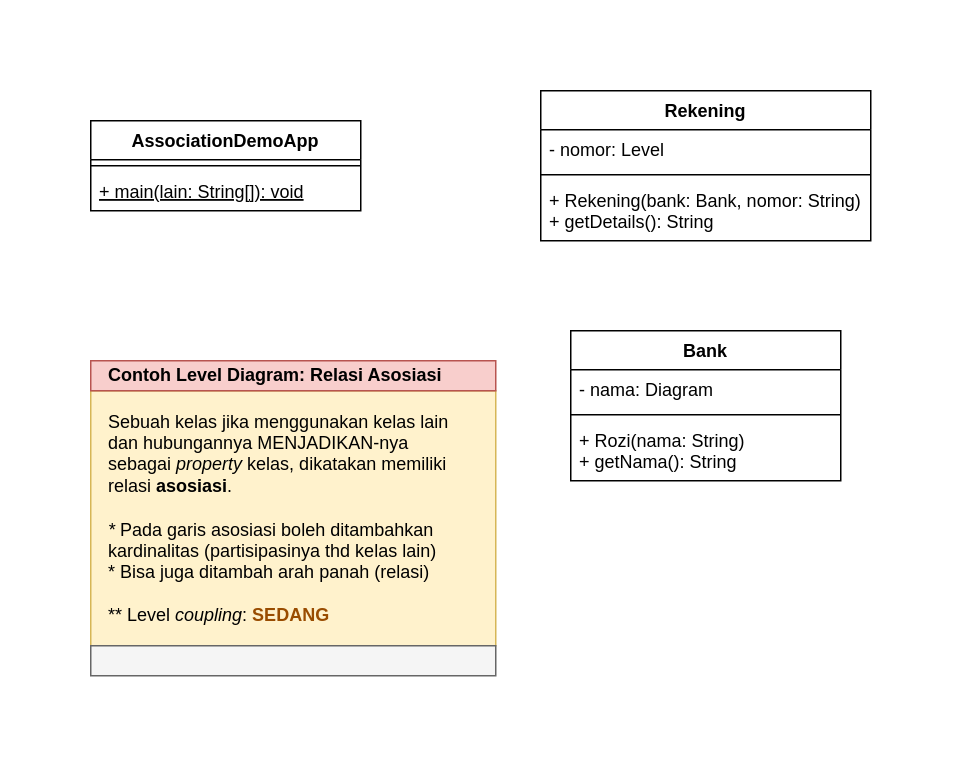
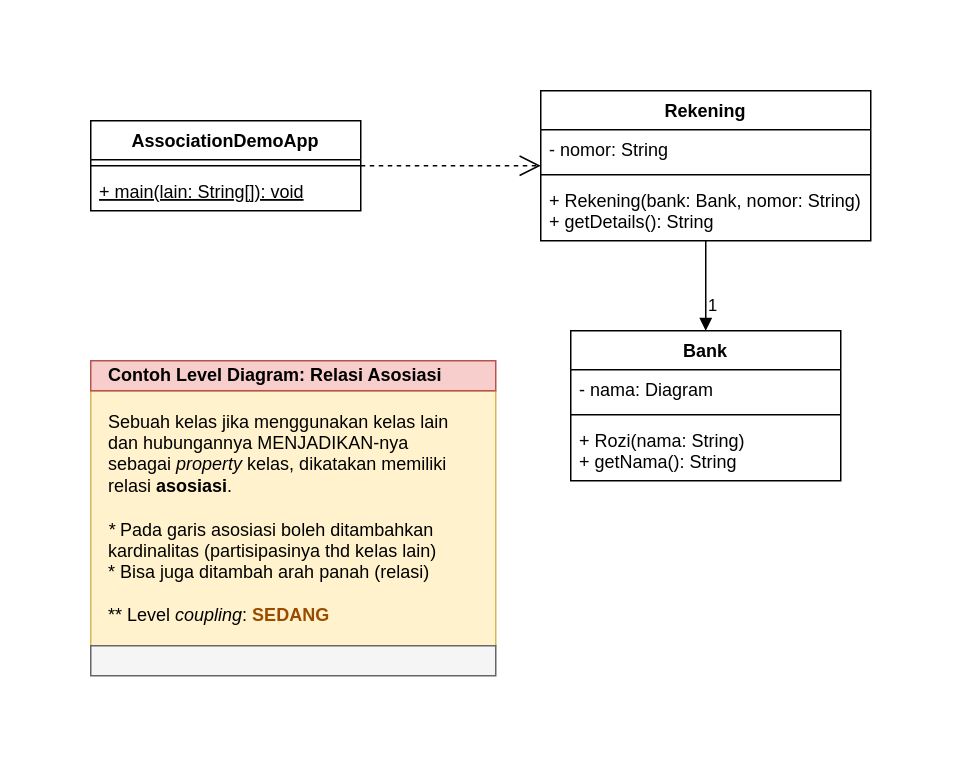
node "- nomor: Level": label "- nomor: Level" -> "- nomor: String"
edge "AssociationDemoApp" -> "Rekening": added
edge "Rekening" -> "Bank": added, label "1"
